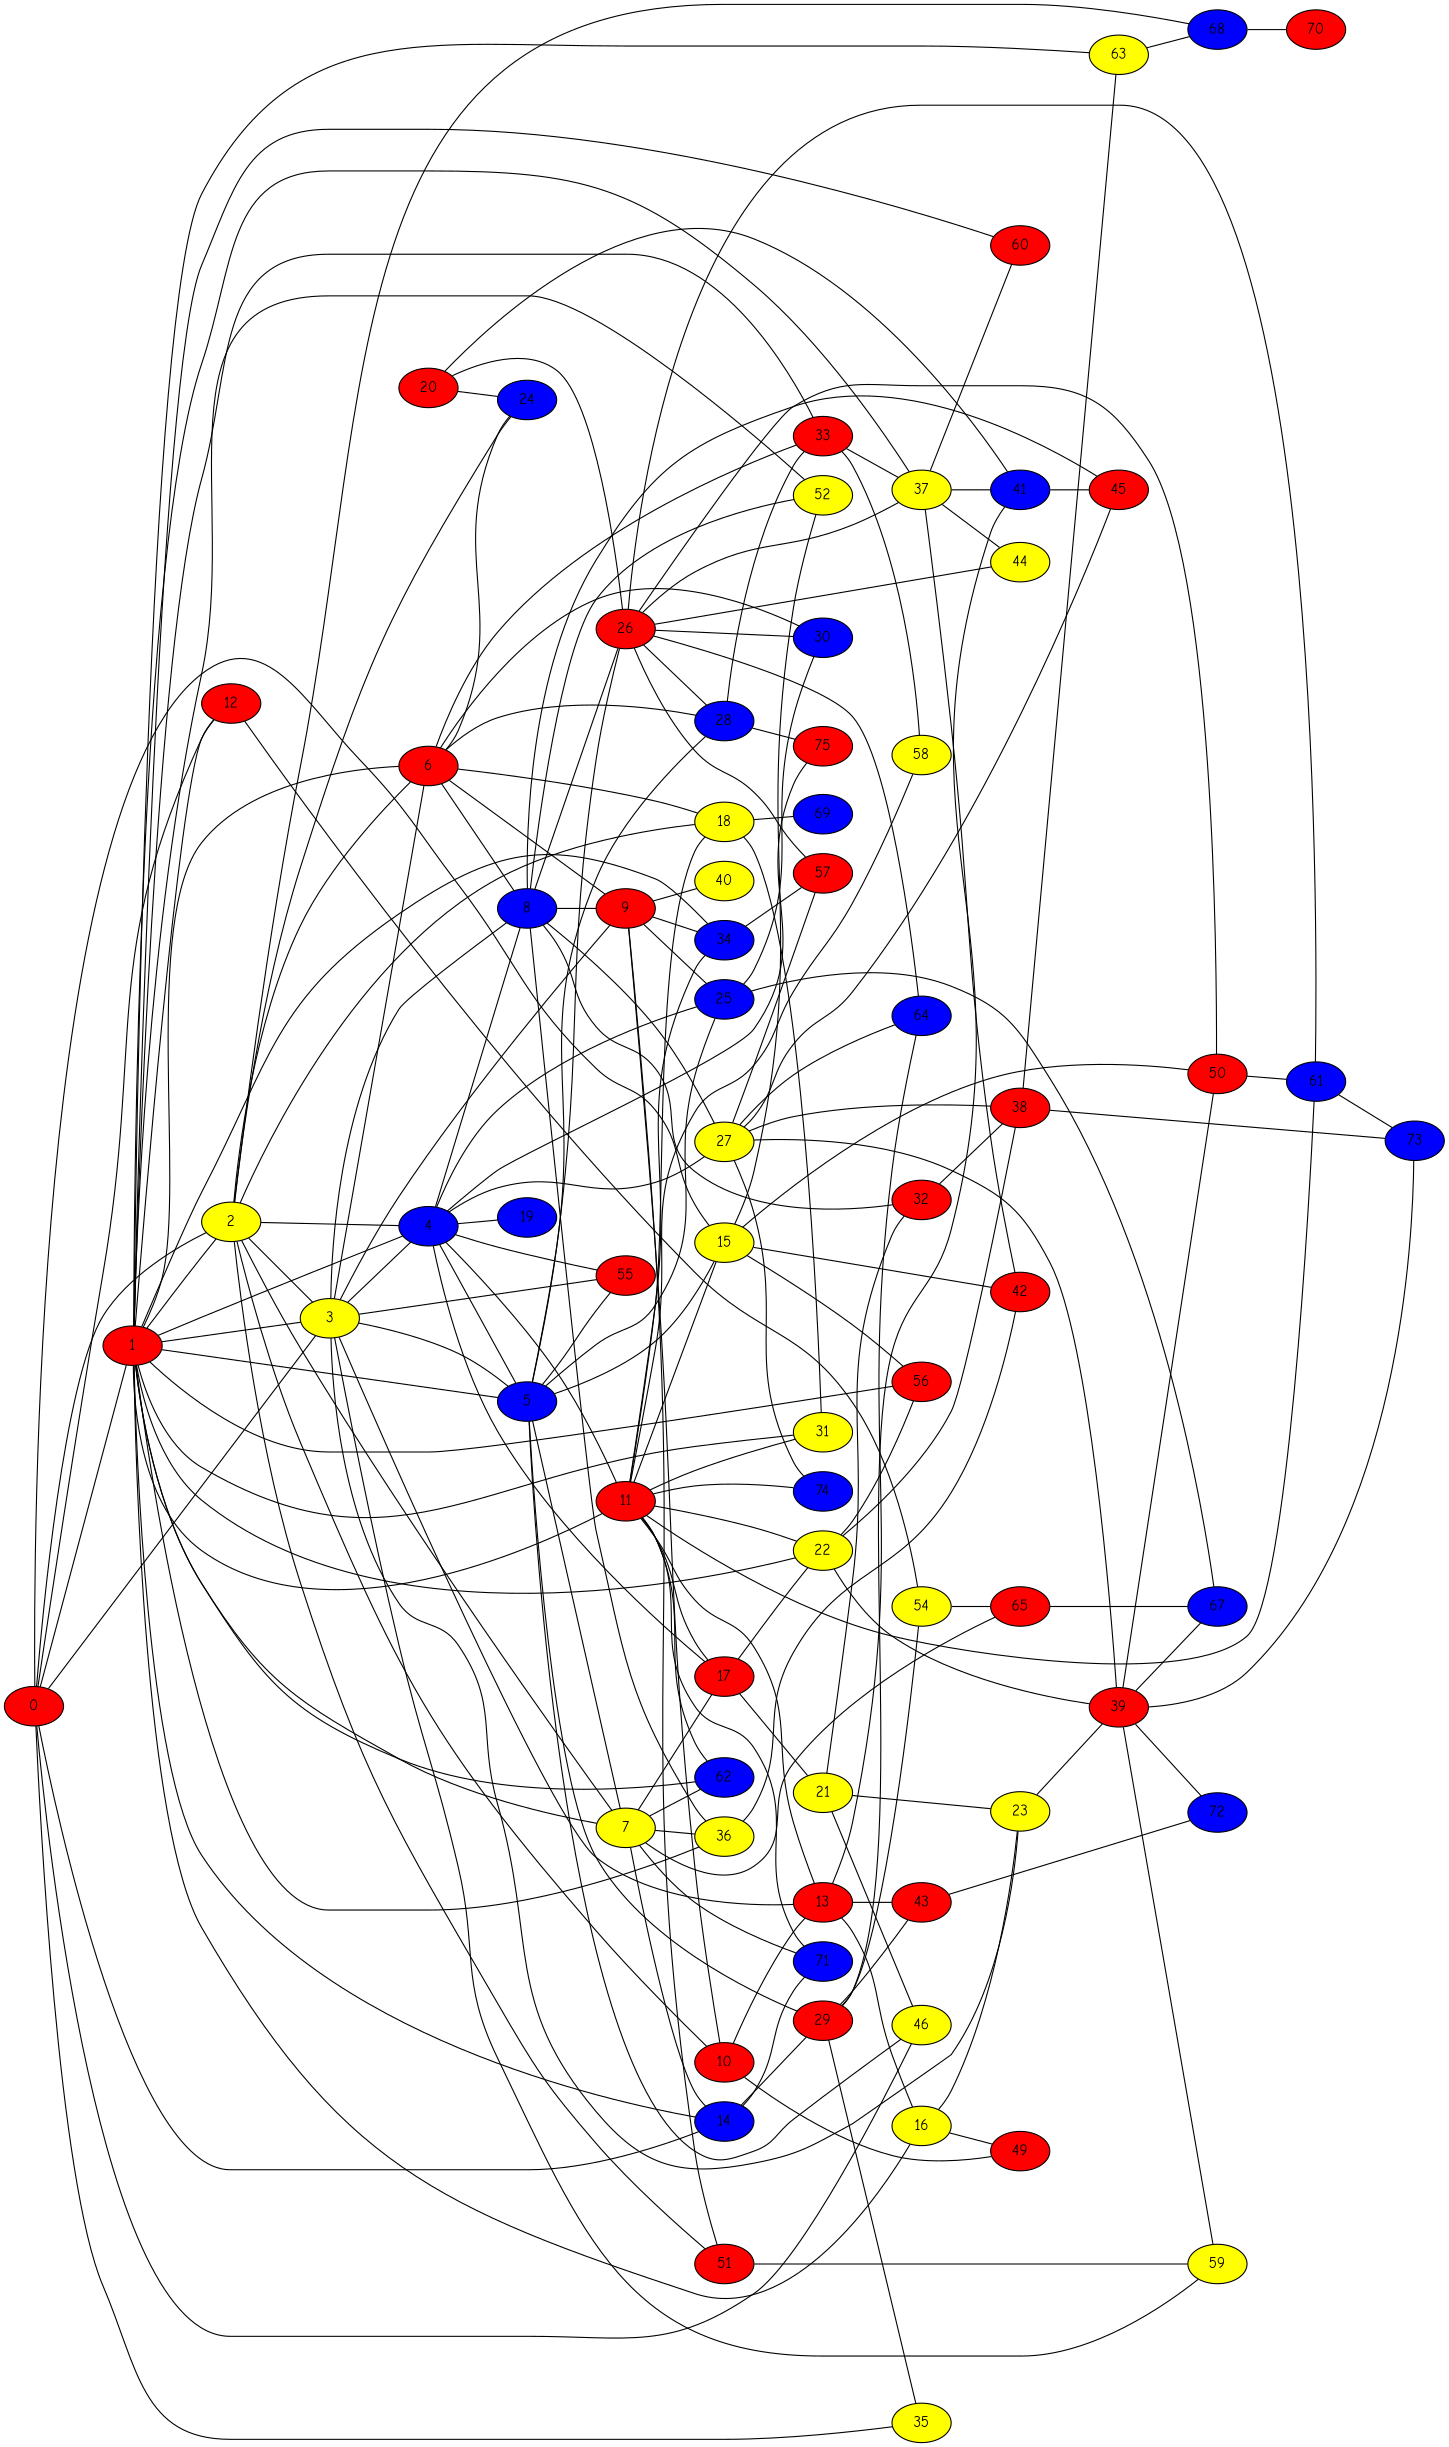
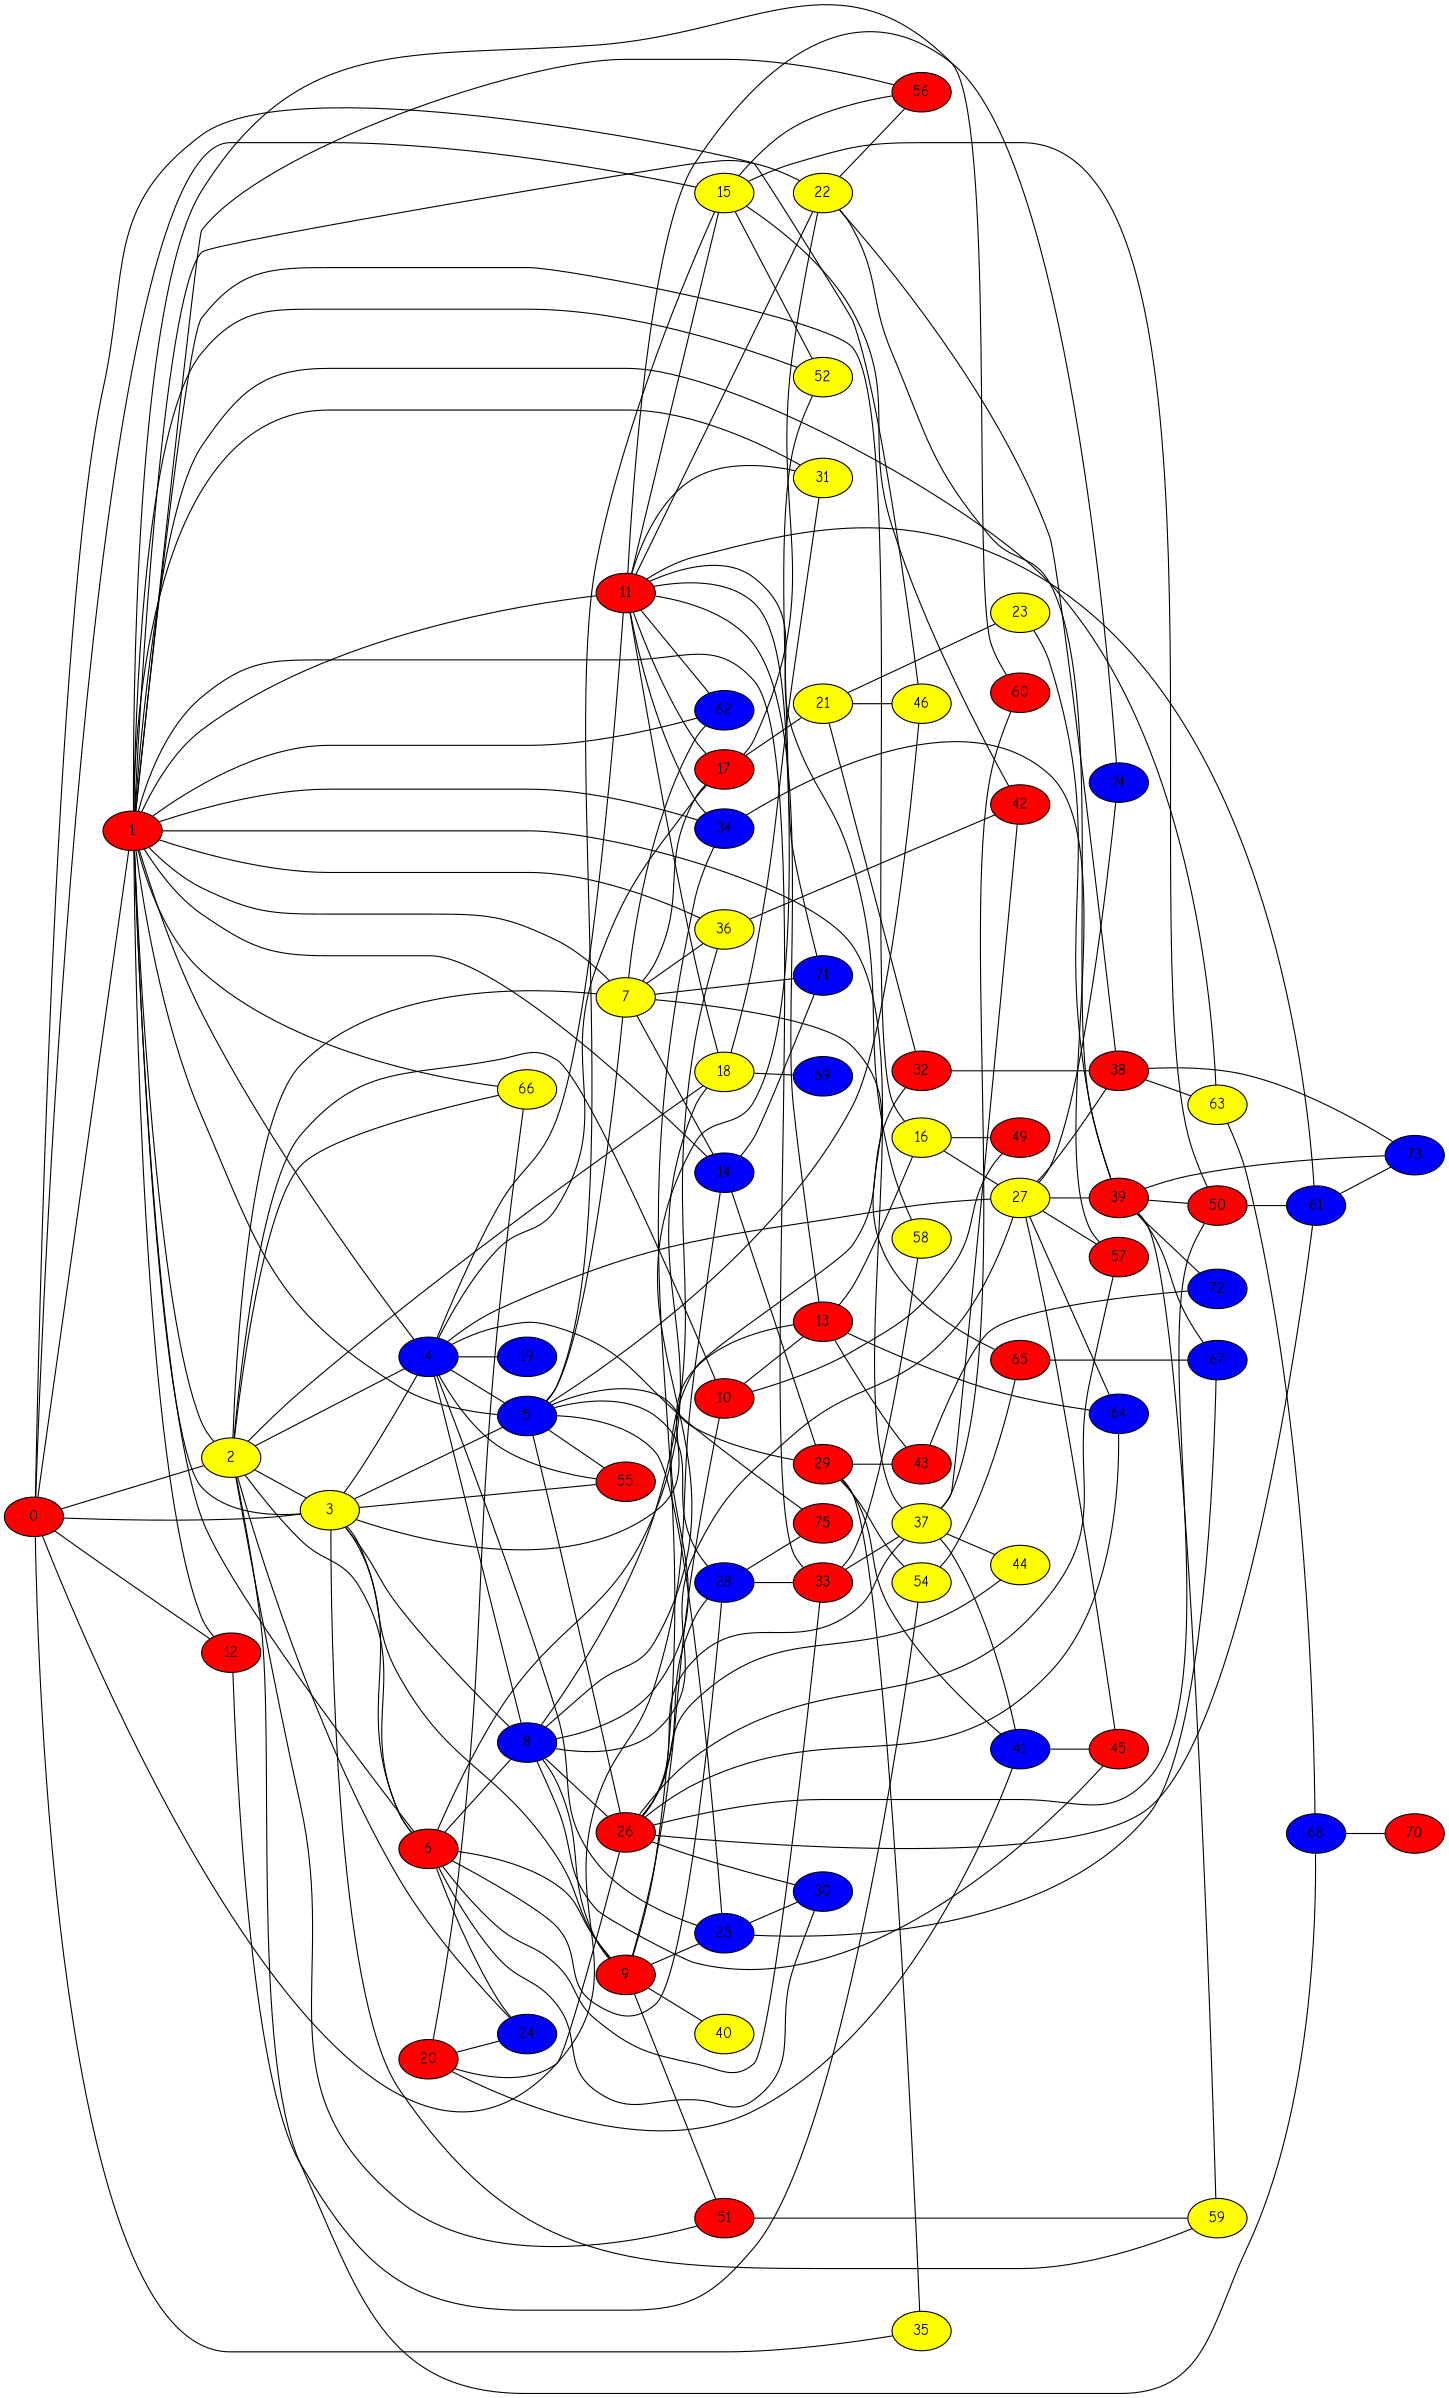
node "66": added
edge "23" -- "16": now "27" -- "16"
edge "3" -- "23": removed
